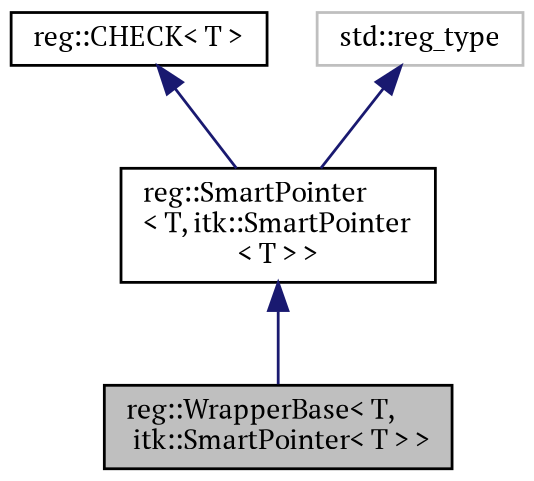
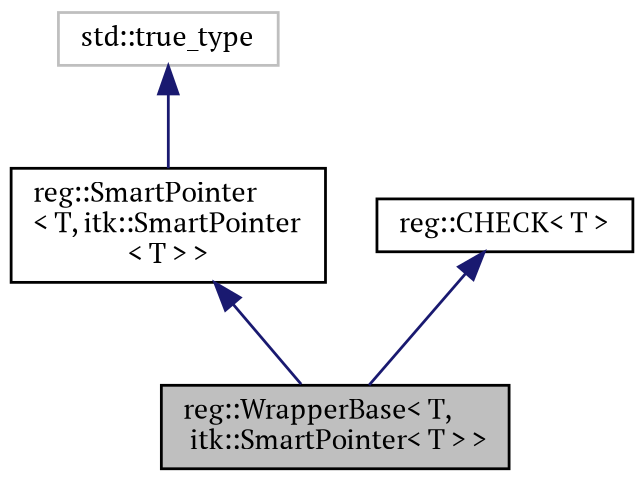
node "std::reg_type": label "std::reg_type" -> "std::true_type"
edge "reg::SmartPointer < T, itk::SmartPointer < T > >" -> "reg::CHECK< T >": now "reg::WrapperBase< T, itk::SmartPointer< T > >" -> "reg::CHECK< T >"
